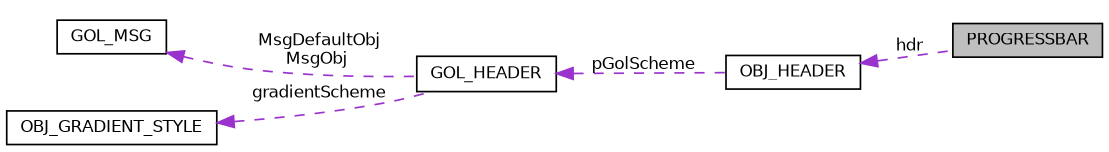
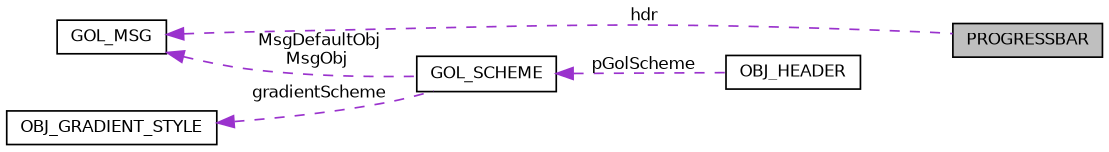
edge "PROGRESSBAR" -> "OBJ_HEADER": now "PROGRESSBAR" -> "GOL_MSG"
node "GOL_HEADER": label "GOL_HEADER" -> "GOL_SCHEME"
